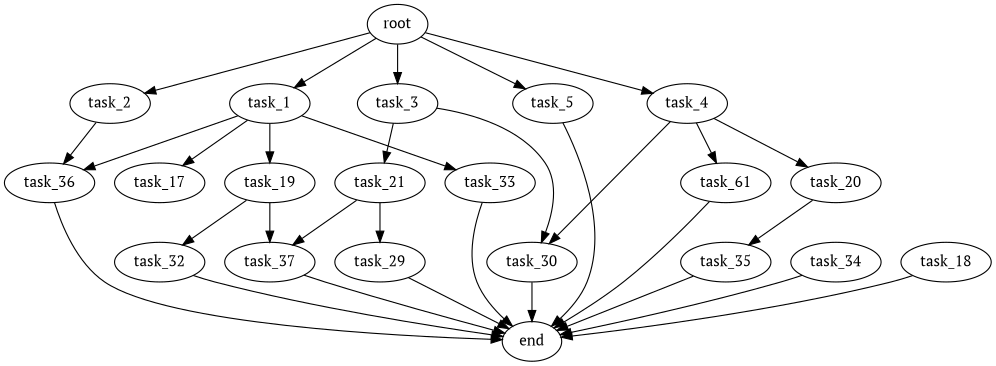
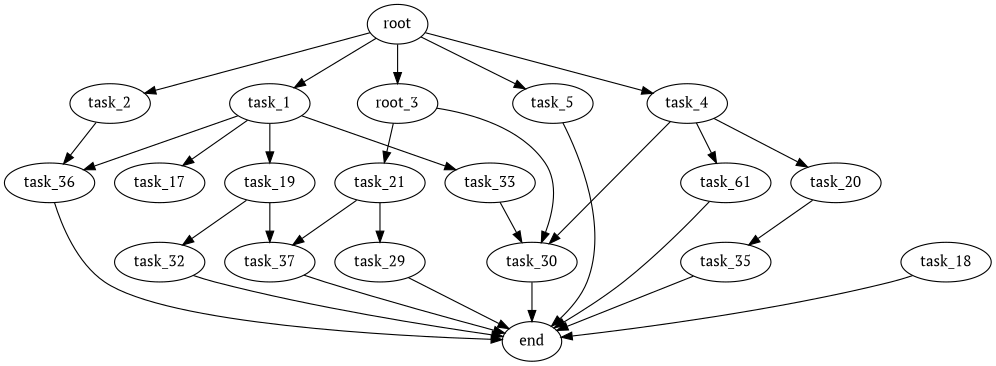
node "task_3": label "task_3" -> "root_3"
node "task_34": removed
edge "task_33" -> "end": now "task_33" -> "task_30"
